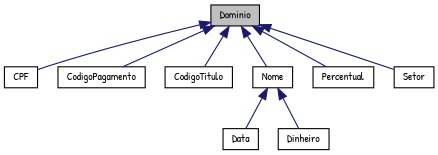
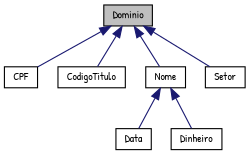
node "CodigoPagamento": removed
node "Percentual": removed
